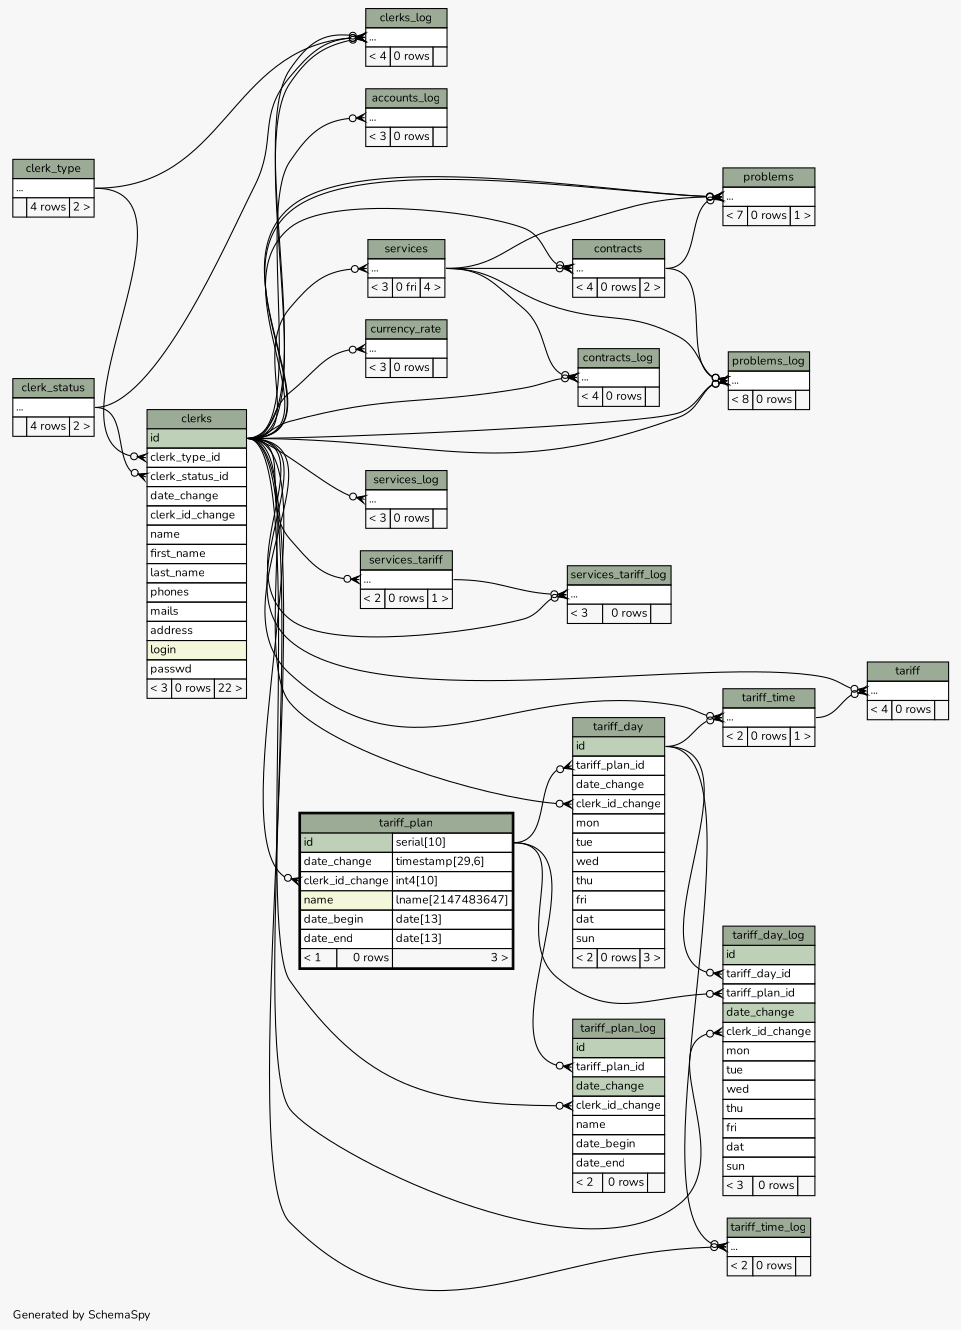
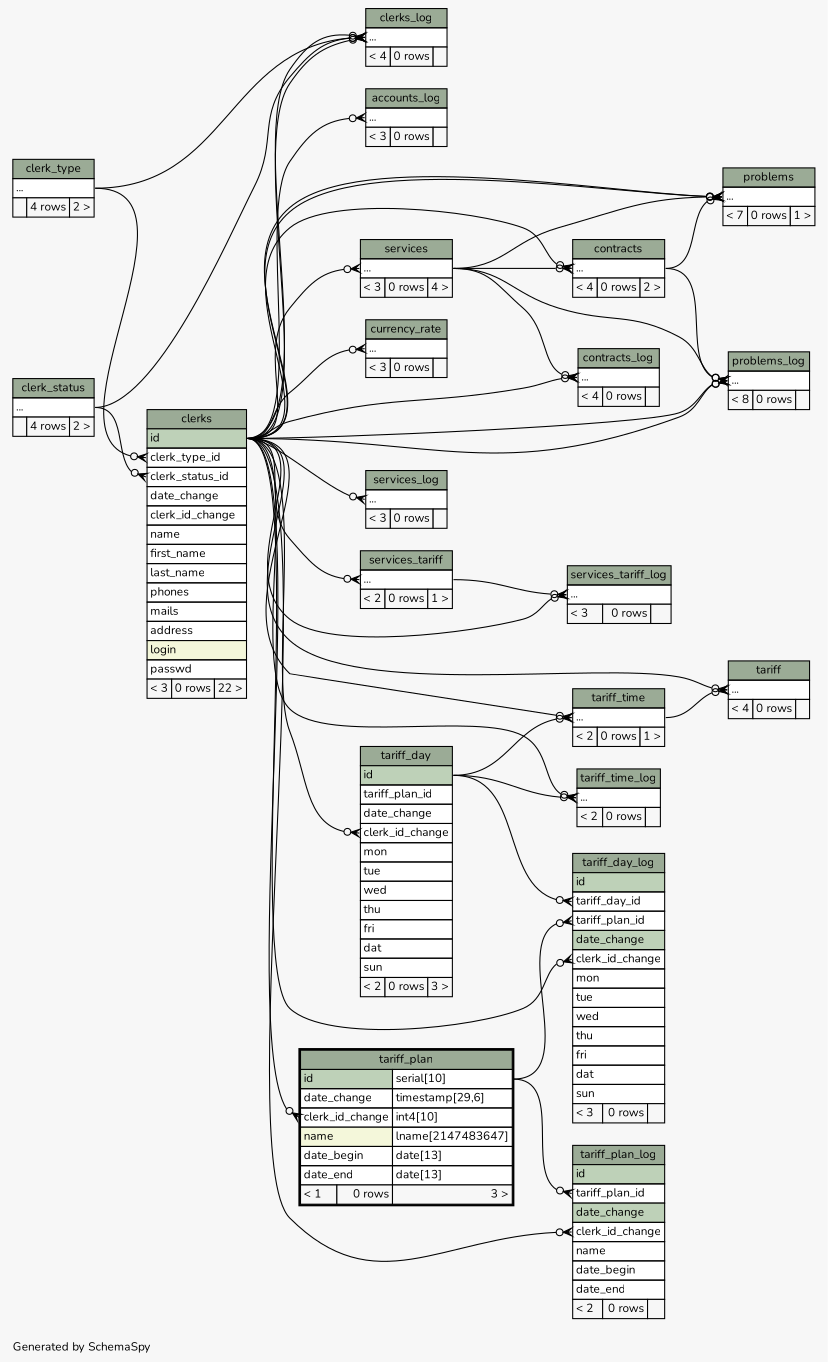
node "services": text "0 fri" -> "0 rows"
edge "tariff_plan" -> "tariff_day": removed
